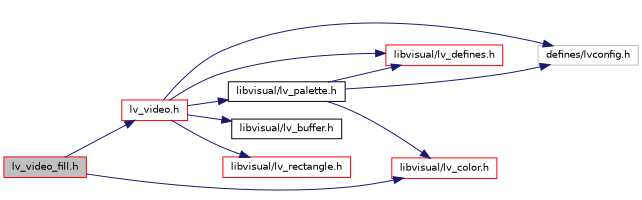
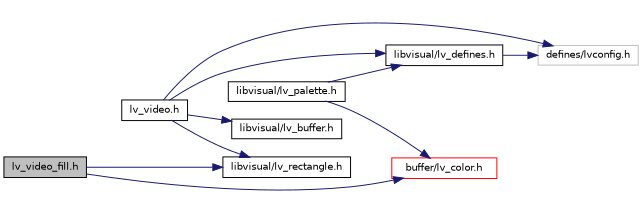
node "libvisual/lv_defines.h": color red -> black
edge "libvisual/lv_palette.h" -> "defines/lvconfig.h": now "libvisual/lv_defines.h" -> "defines/lvconfig.h"
edge "lv_video.h" -> "libvisual/lv_palette.h": removed
node "lv_video.h": color red -> black
edge "lv_video_fill.h" -> "lv_video.h": now "lv_video_fill.h" -> "libvisual/lv_rectangle.h"
node "lv_video_fill.h": color red -> black
node "libvisual/lv_rectangle.h": color red -> black
node "libvisual/lv_color.h": label "libvisual/lv_color.h" -> "buffer/lv_color.h"
